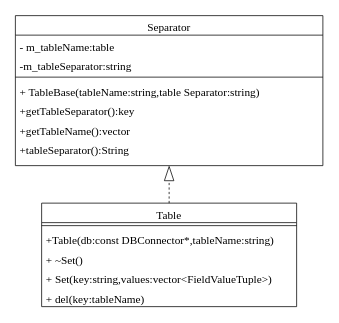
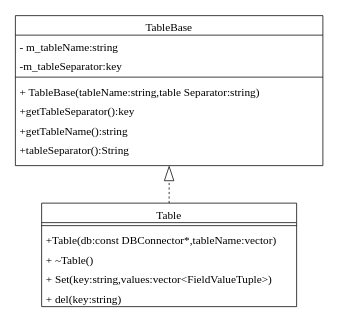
node "Separator": label "Separator" -> "TableBase"
node "- m_tableName:table": label "- m_tableName:table" -> "- m_tableName:string"
node "-m_tableSeparator:string": label "-m_tableSeparator:string" -> "-m_tableSeparator:key"
node "+getTableName():vector": label "+getTableName():vector" -> "+getTableName():string"
node "+Table(db:const DBConnector*,tableName:string)": label "+Table(db:const DBConnector*,tableName:string)" -> "+Table(db:const DBConnector*,tableName:vector)"
node "+ ~Set()": label "+ ~Set()" -> "+ ~Table()"
node "+ del(key:tableName)": label "+ del(key:tableName)" -> "+ del(key:string)"
